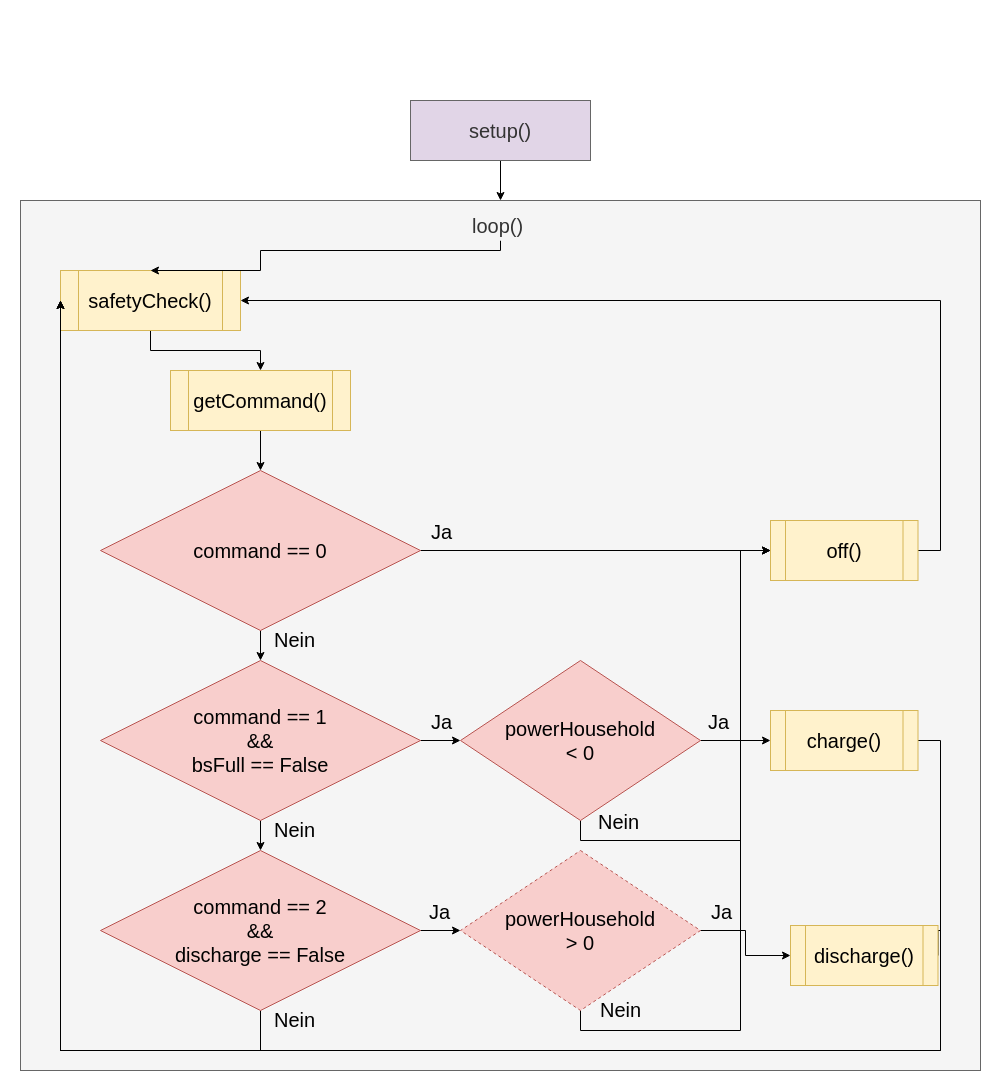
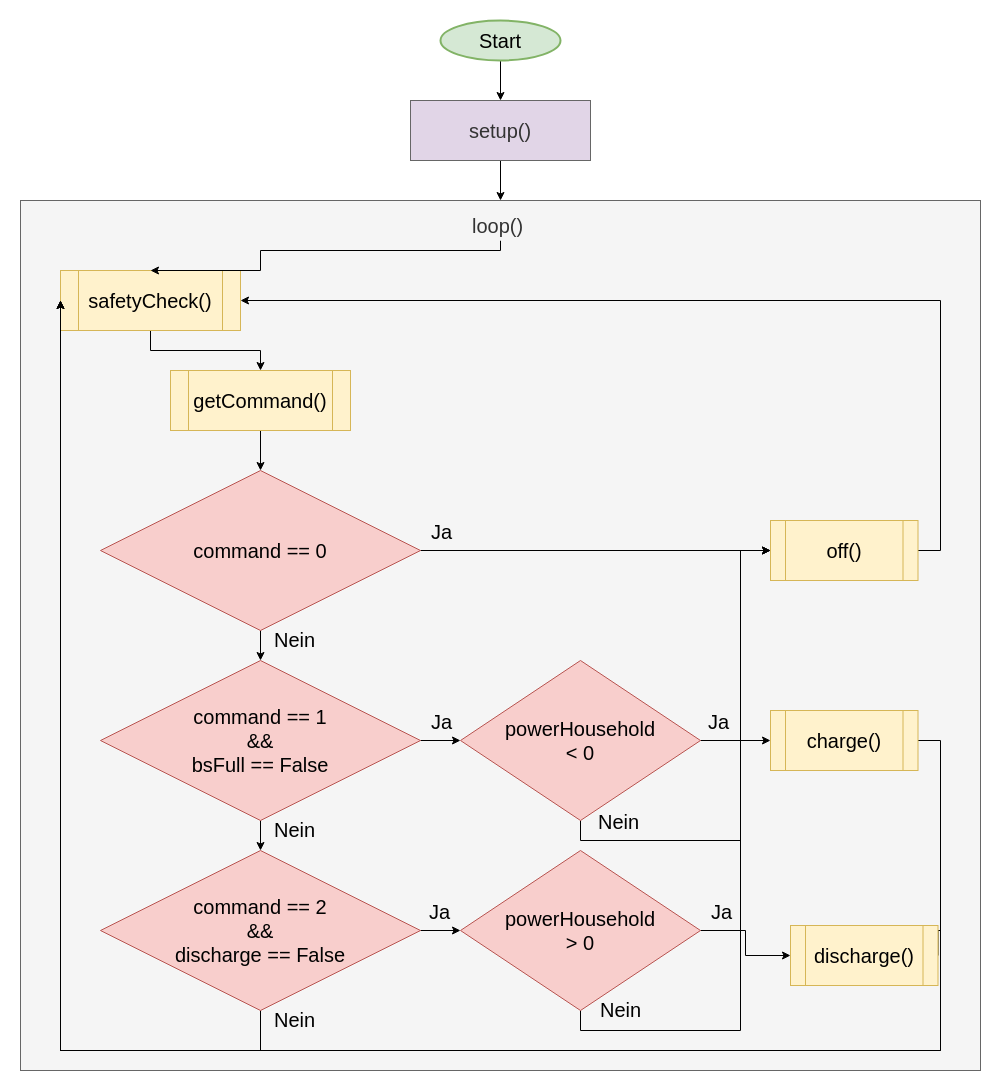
node "Start": added
edge "Start" -> "setup()": added
node "powerHousehold> 0": style dashed -> solid
